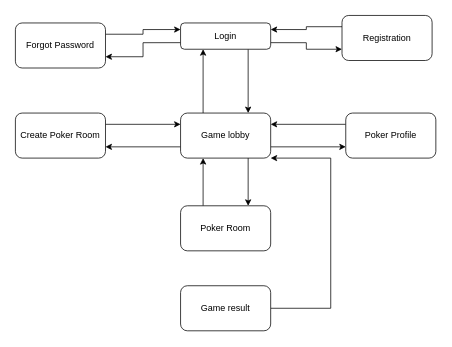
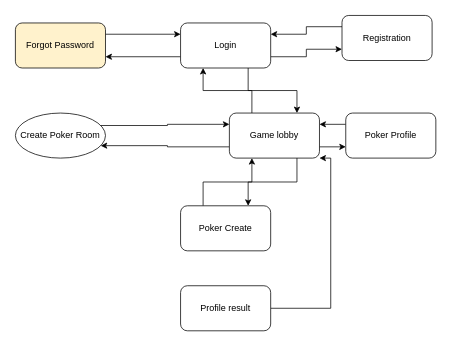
node "Login": size 90x26 -> 90x45
node "Forgot Password": fillcolor #ffffff -> #fff2cc
node "Create Poker Room": shape rounded rectangle -> ellipse
node "Game lobby": moved (225, 135) -> (274, 135)
node "Poker Room": label "Poker Room" -> "Poker Create"
node "Game result": label "Game result" -> "Profile result"
